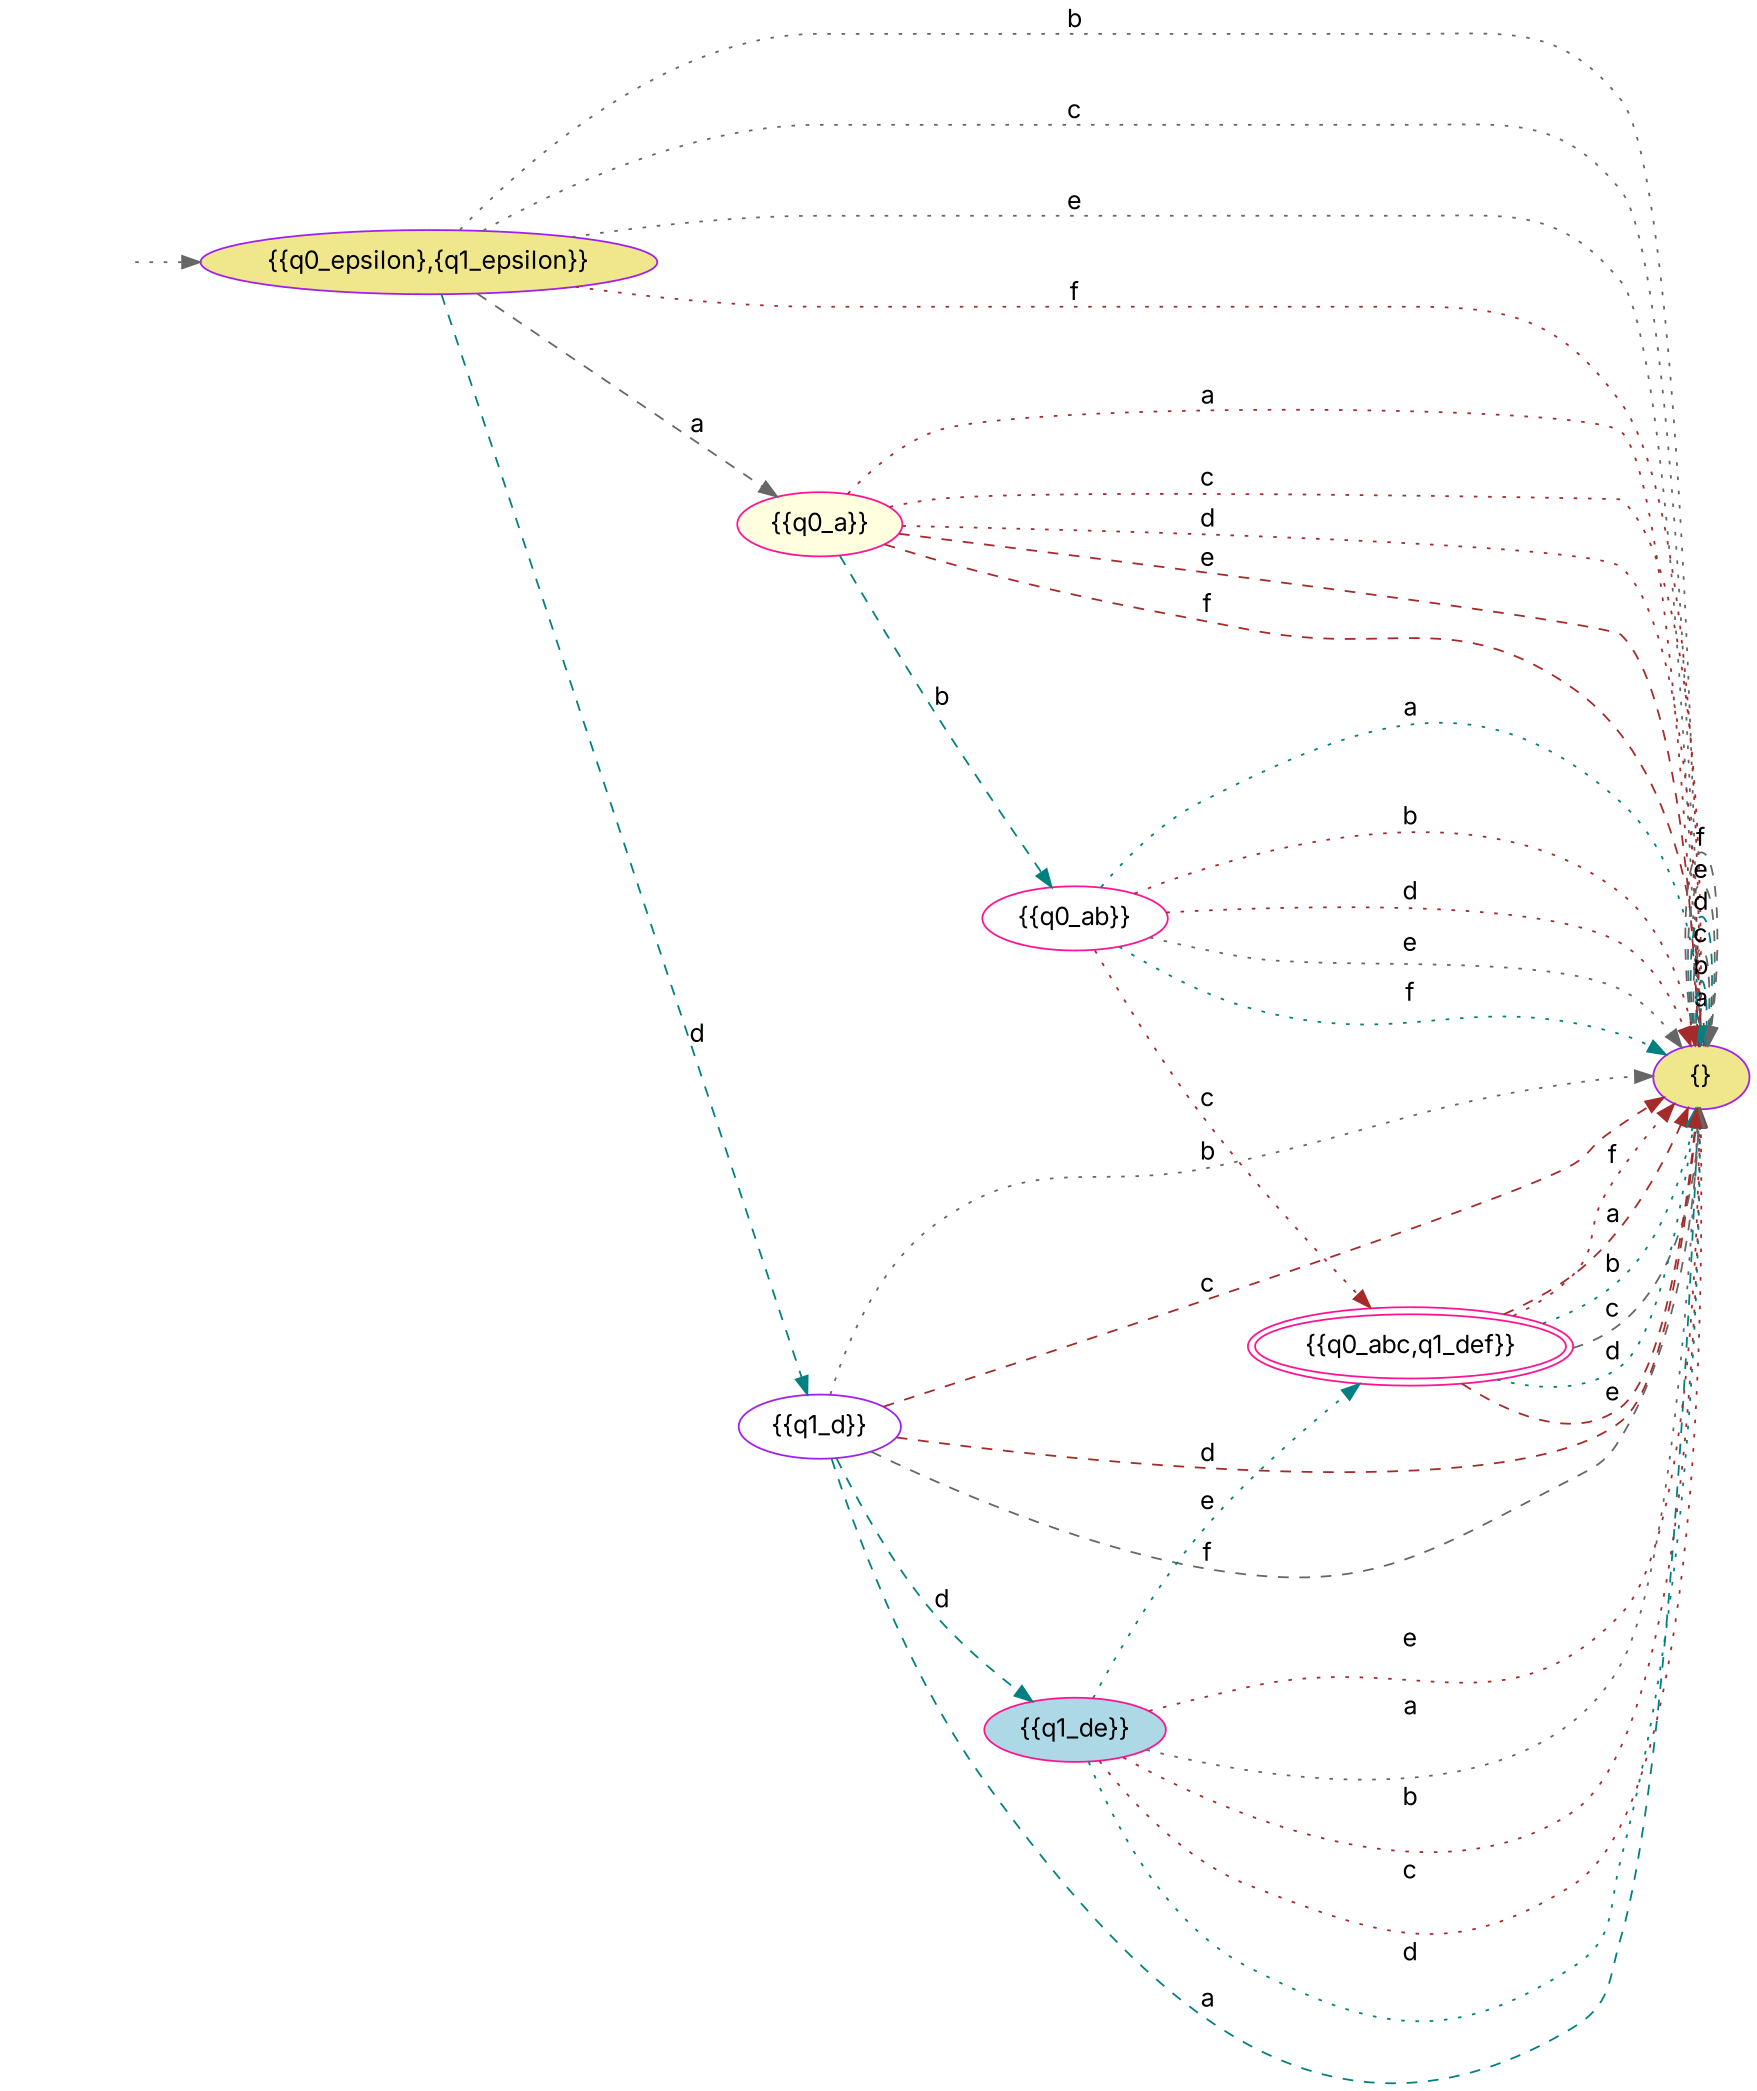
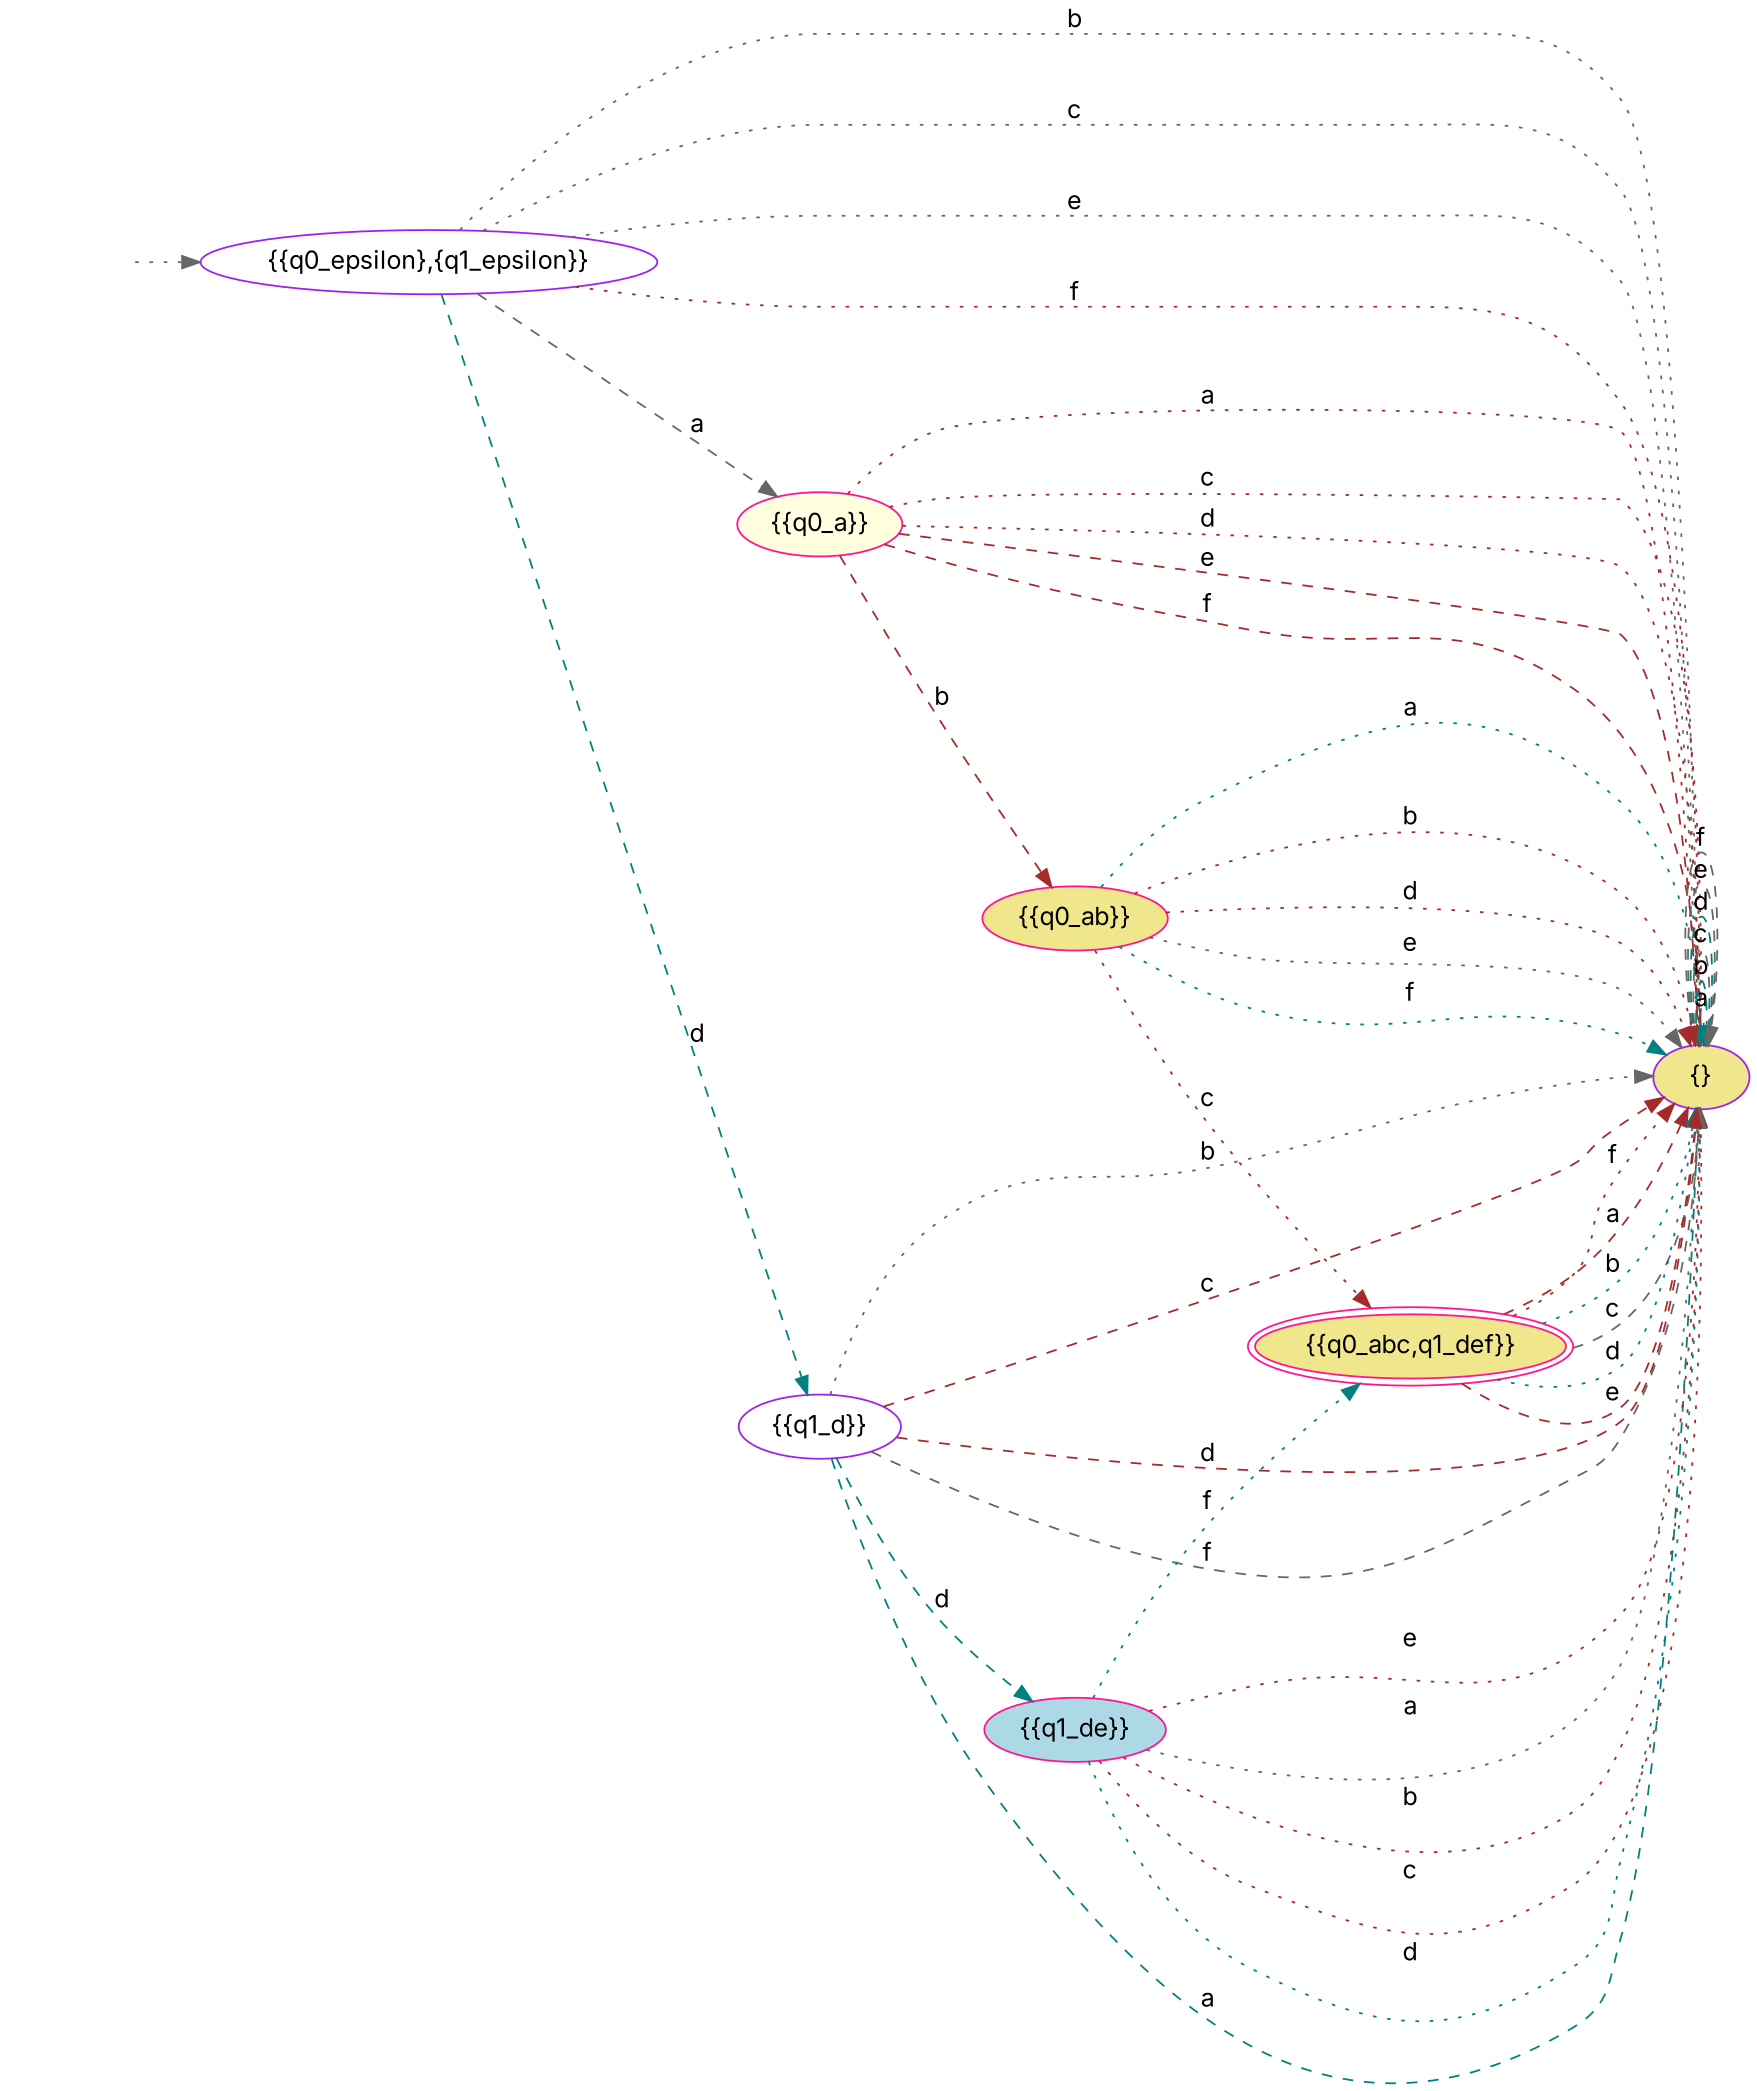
node "{{q0_epsilon},{q1_epsilon}}": fillcolor khaki -> white
edge "{{q0_a}}" -> "{{q0_ab}}": color teal -> brown
node "{{q0_ab}}": fillcolor white -> khaki
node "{{q0_abc,q1_def}}": fillcolor white -> khaki
edge "{{q1_de}}" -> "{{q0_abc,q1_def}}": label "e" -> "f"
